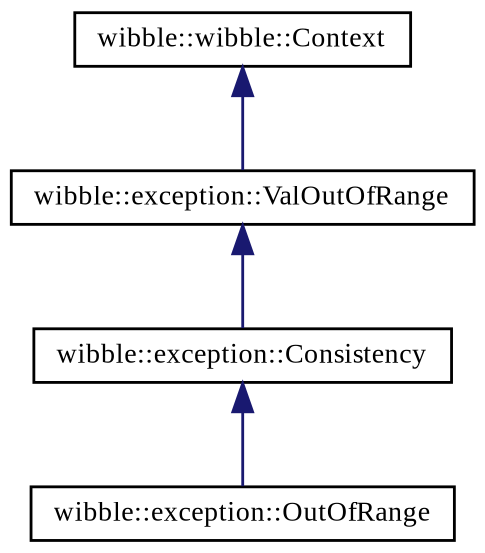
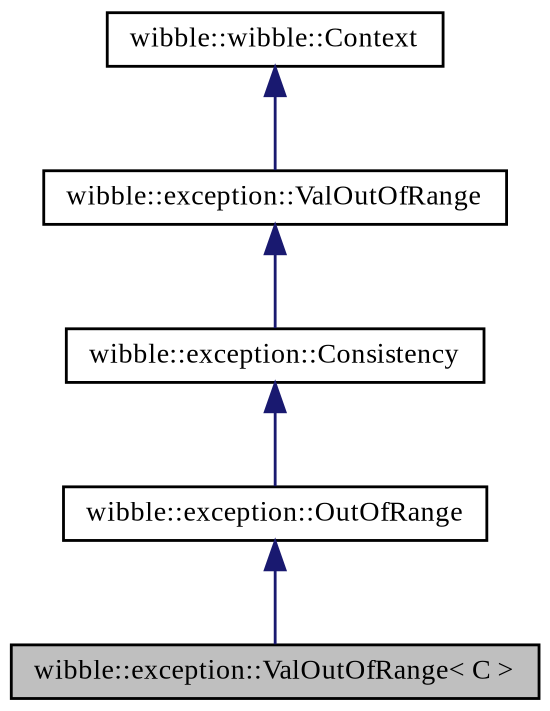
node "wibble::exception::ValOutOfRange< C >": added
